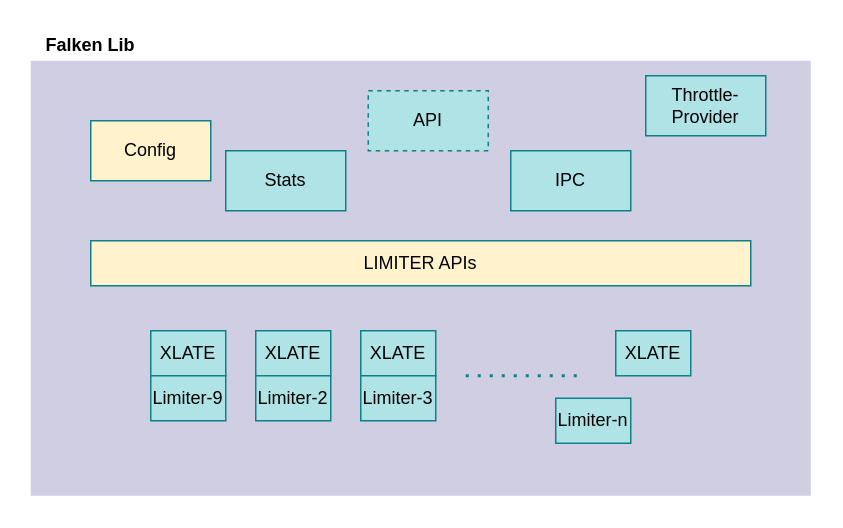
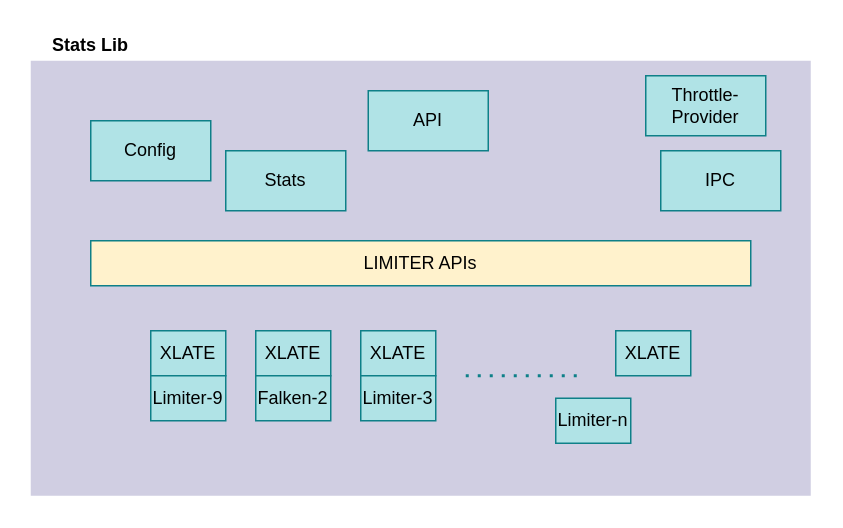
node "Falken Lib": label "Falken Lib" -> "Stats Lib"
node "API": style dashed -> solid
node "Config": fillcolor #fff2cc -> #b0e3e6
node "IPC": moved (571, 181) -> (721, 181)
node "Limiter-2": label "Limiter-2" -> "Falken-2"
